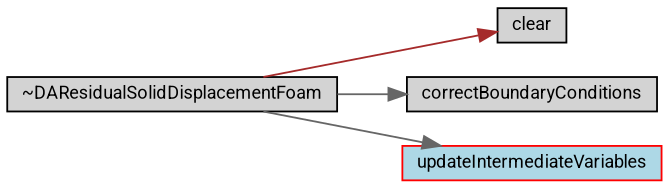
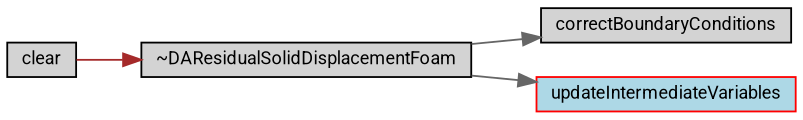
edge "~DAResidualSolidDisplacementFoam" -> "clear": reversed
